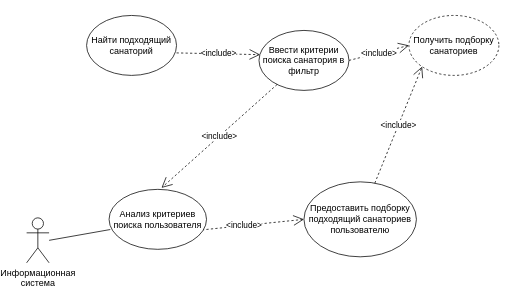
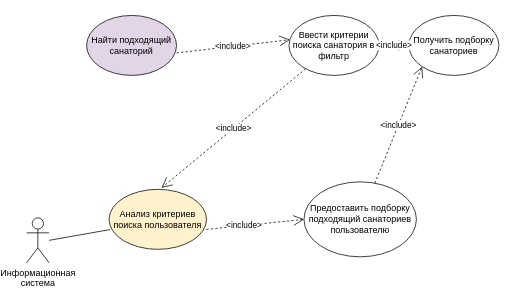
node "Найти подходящий санаторий": fillcolor #ffffff -> #e1d5e7
node "Получить подборку санаториев": style dashed -> solid
node "Ввести критерии поиска санатория в фильтр": moved (304, 60) -> (334, 45)
node "Анализ критериев поиска пользователя": fillcolor #ffffff -> #fff2cc
